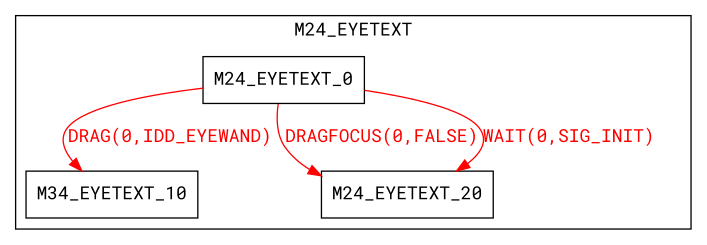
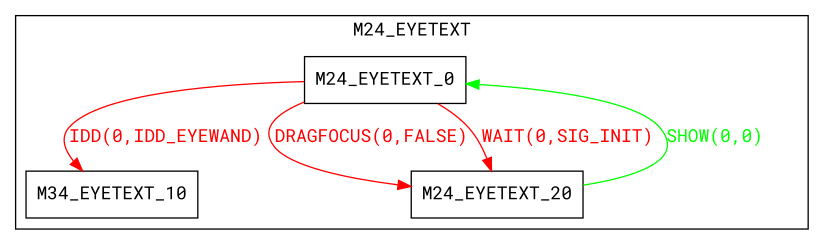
edge "M24_EYETEXT_20" -> "M24_EYETEXT_0": added, label "SHOW(0,0)"
edge "M24_EYETEXT_0" -> "M34_EYETEXT_10": label "DRAG(0,IDD_EYEWAND)" -> "IDD(0,IDD_EYEWAND)"
